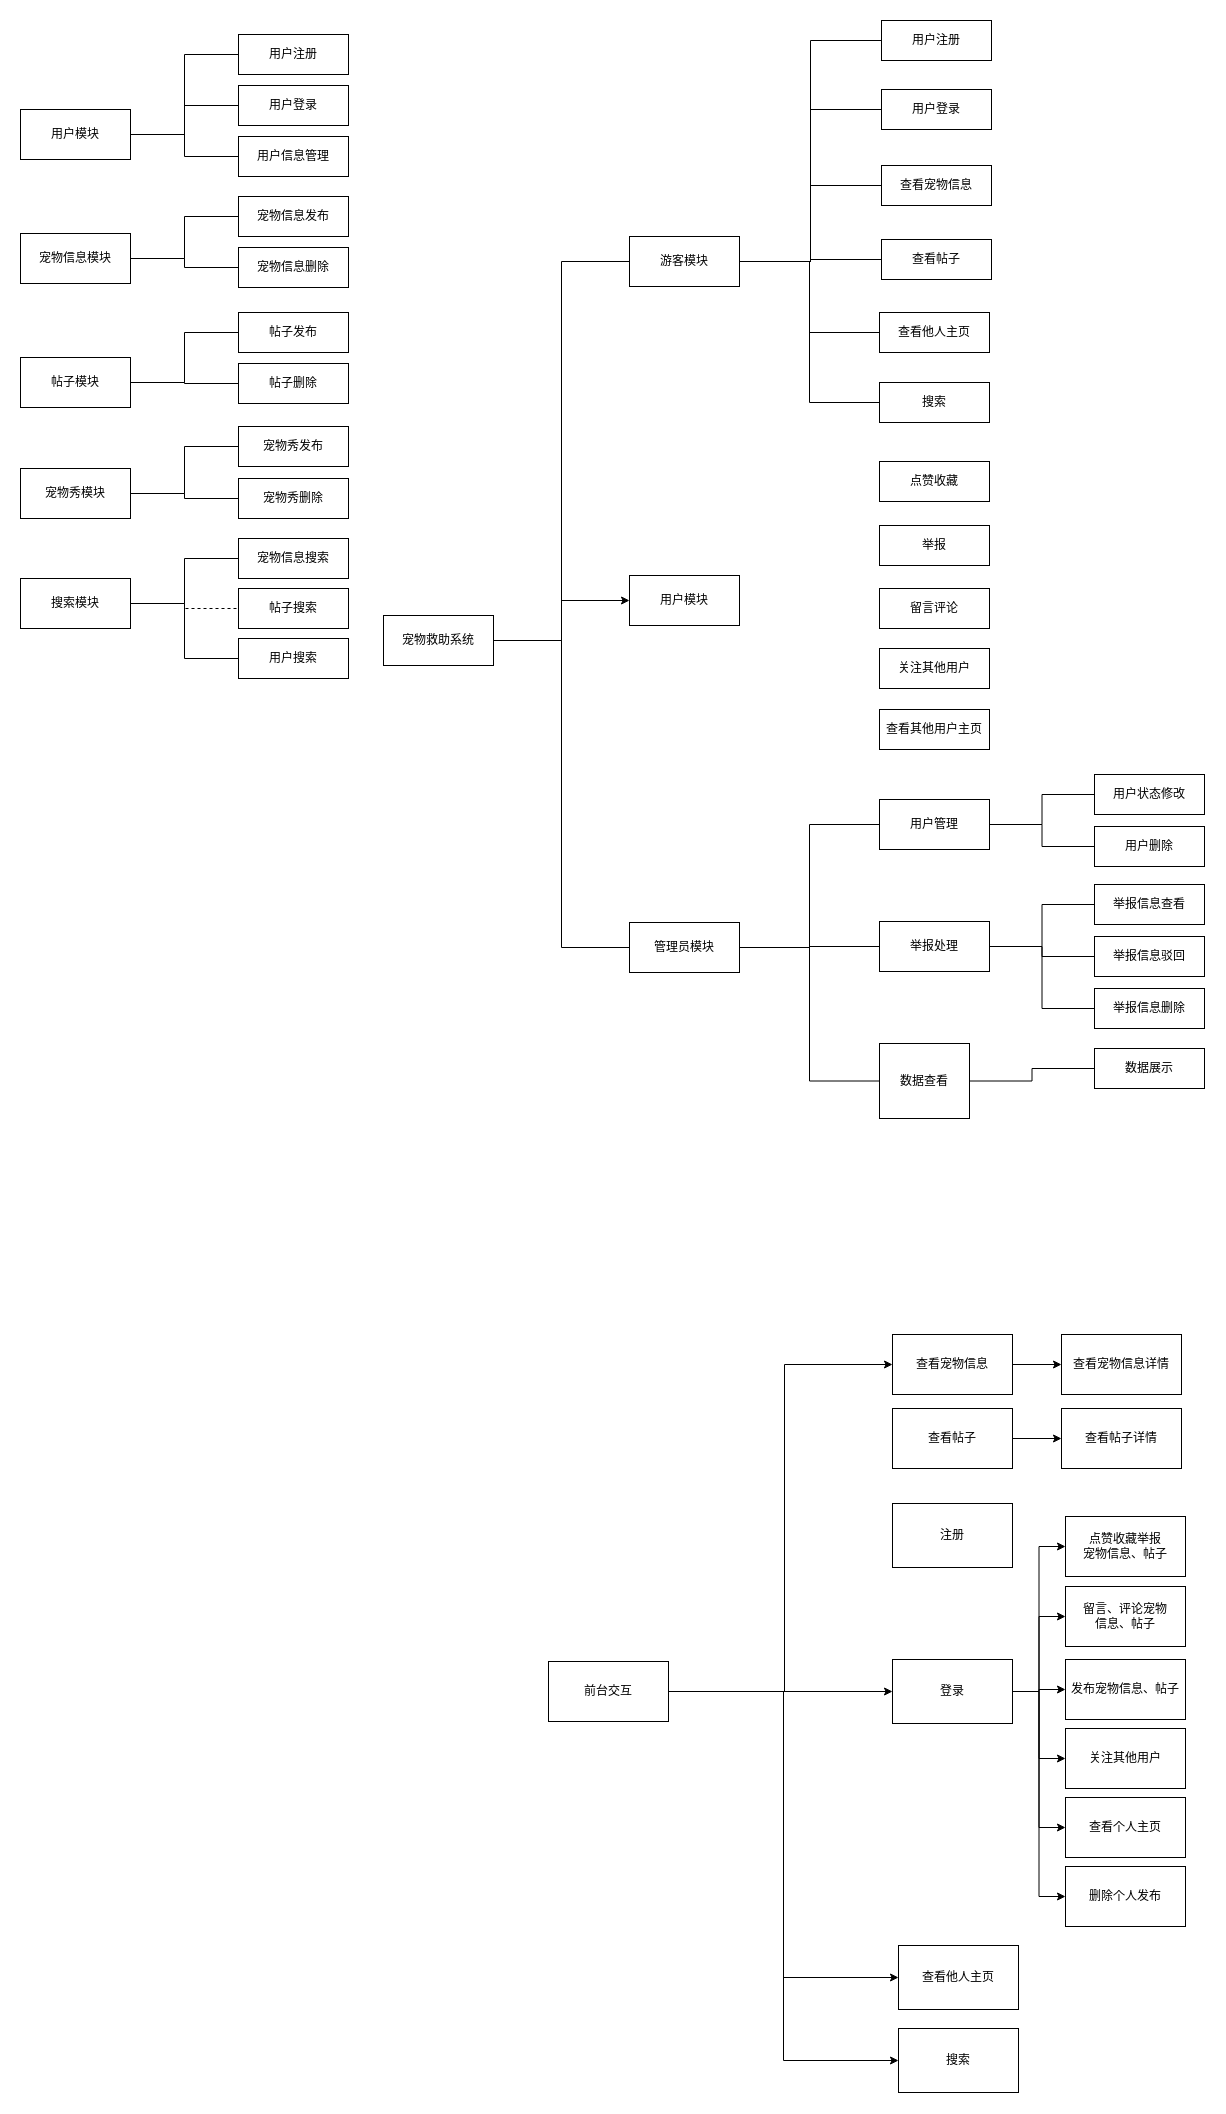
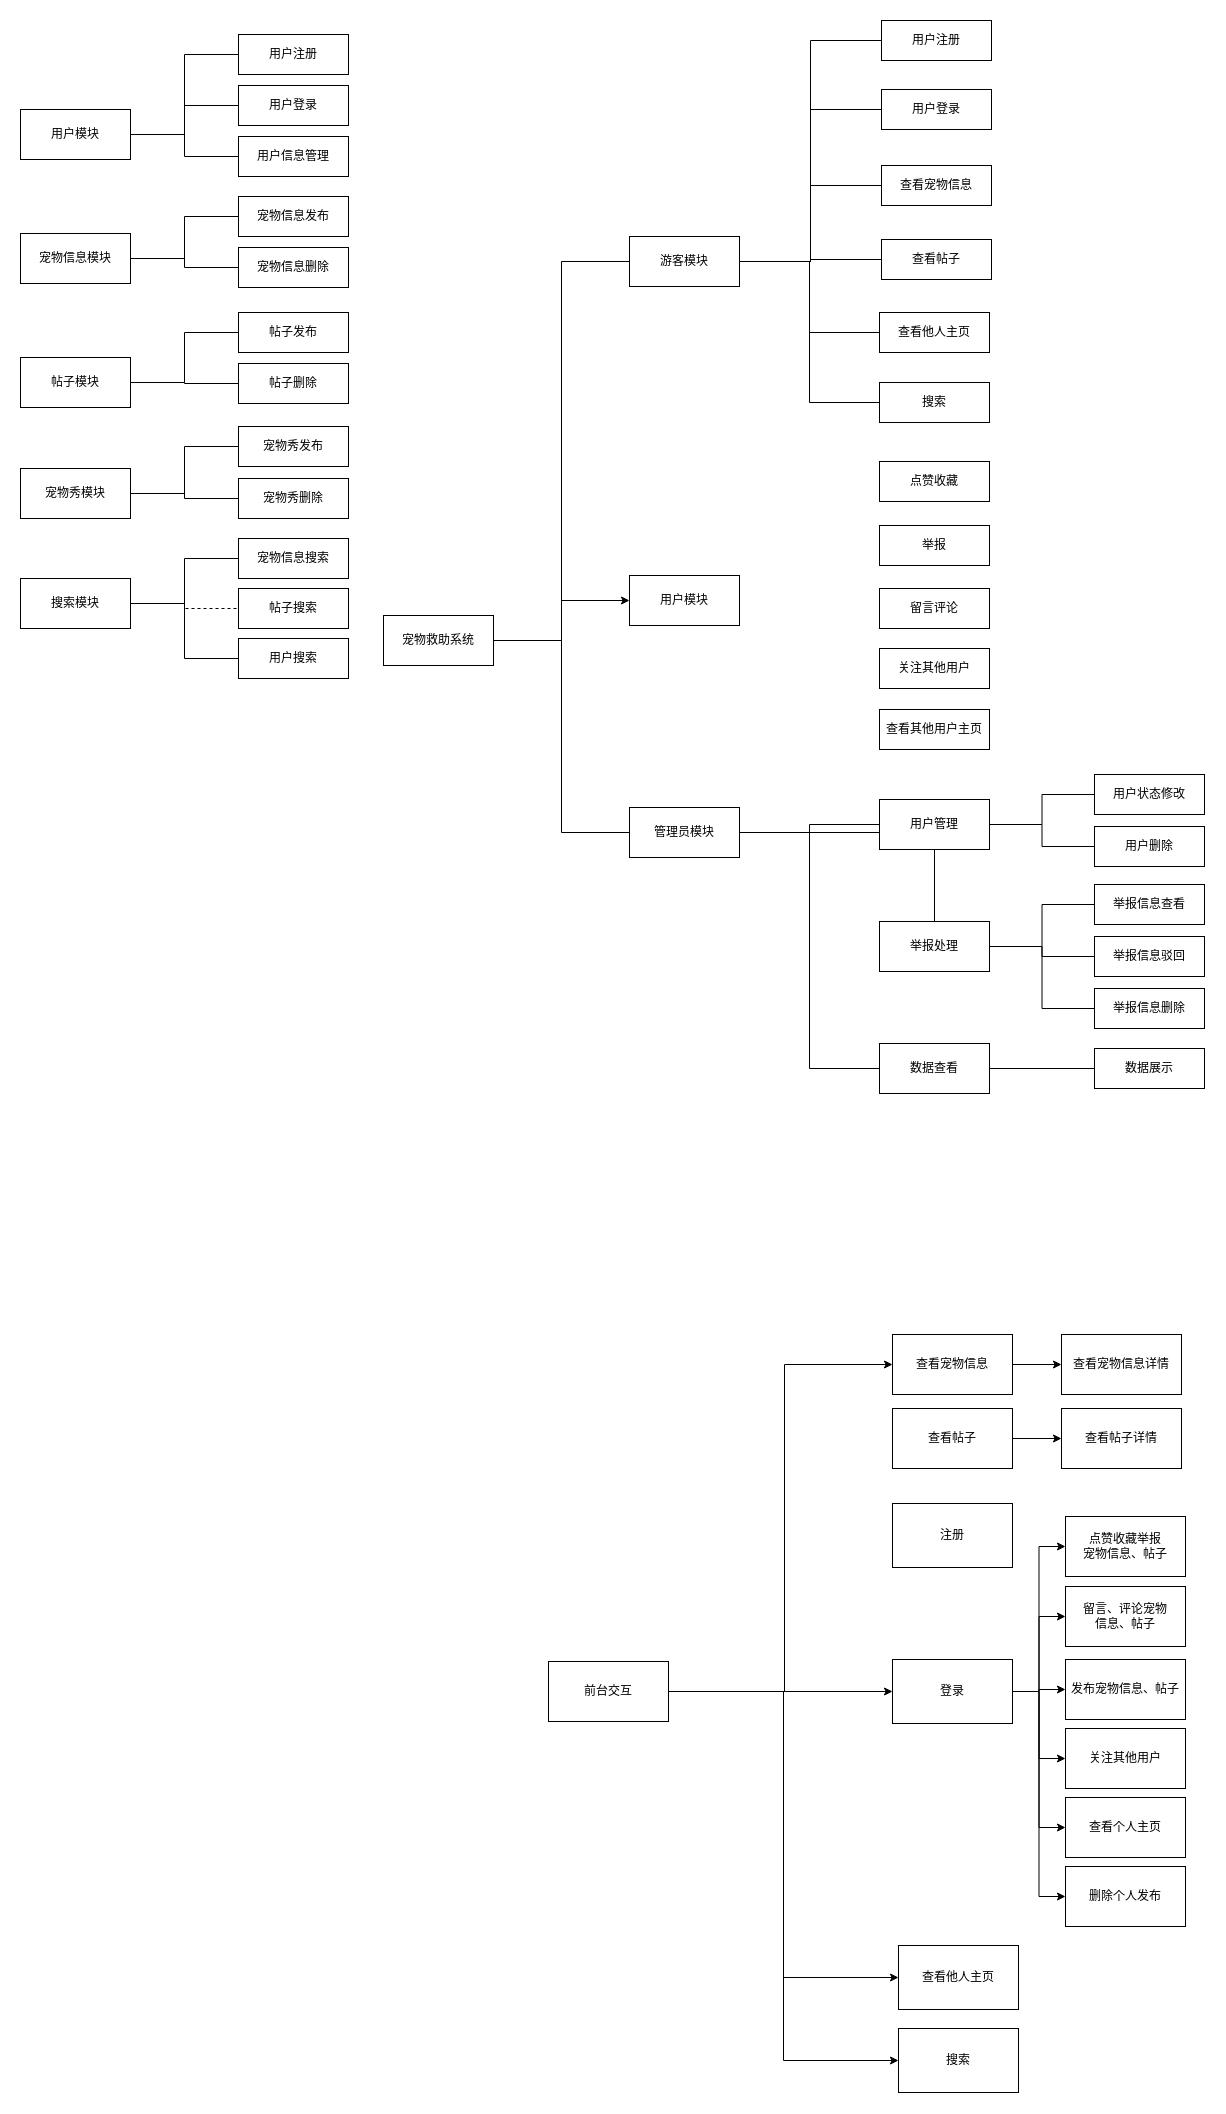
node "管理员模块": moved (685, 948) -> (685, 833)
node "数据查看": size 90x75 -> 110x50
